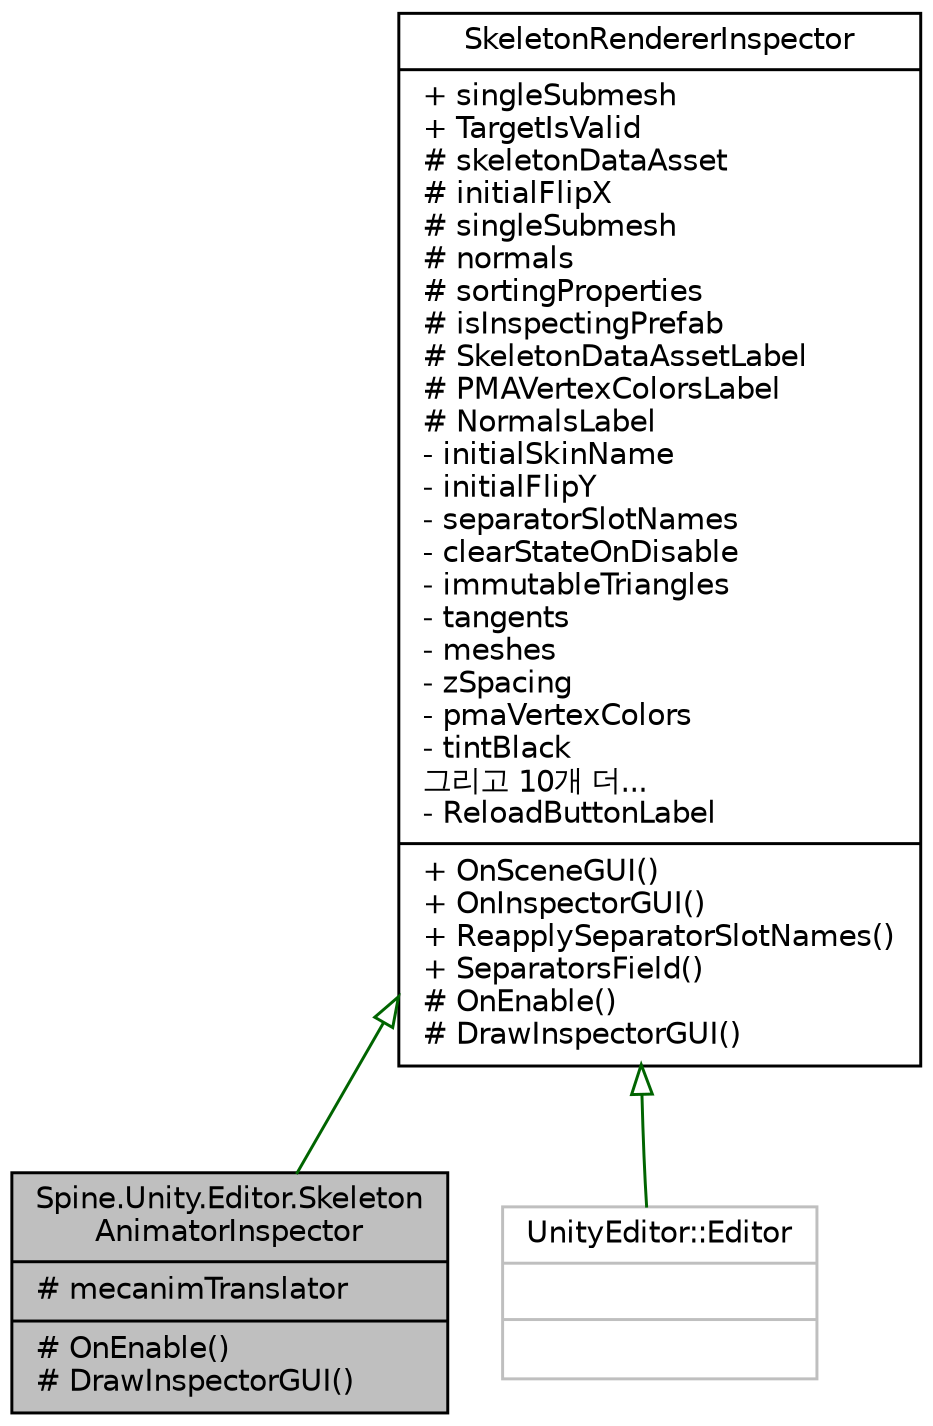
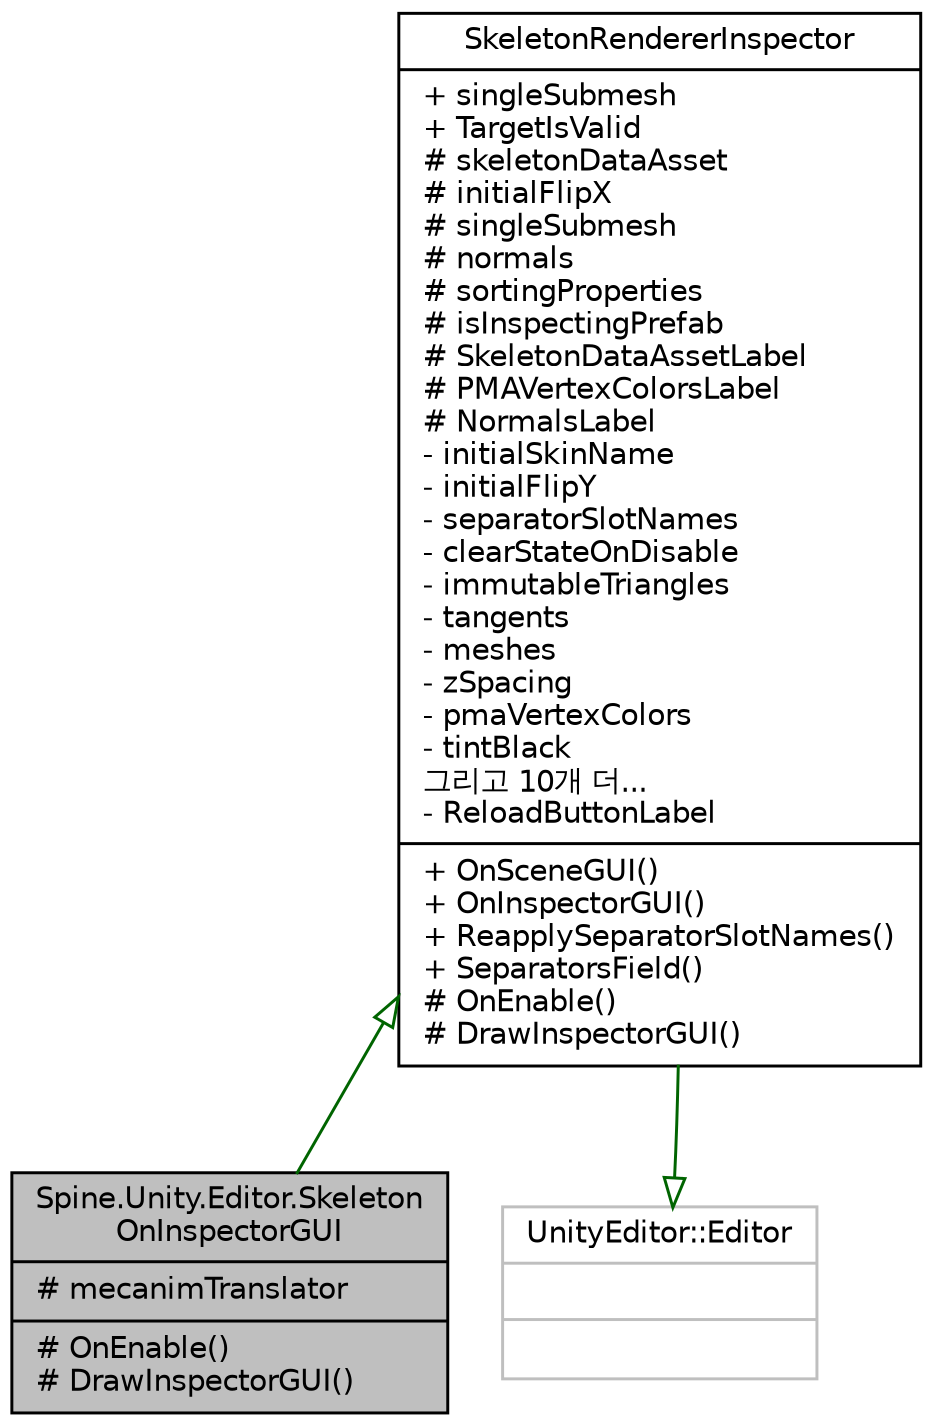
edge "UnityEditor::Editor" -> "SkeletonRendererInspector": reversed
node "Spine.Unity.Editor.Skeleton": text "AnimatorInspector" -> "OnInspectorGUI"
